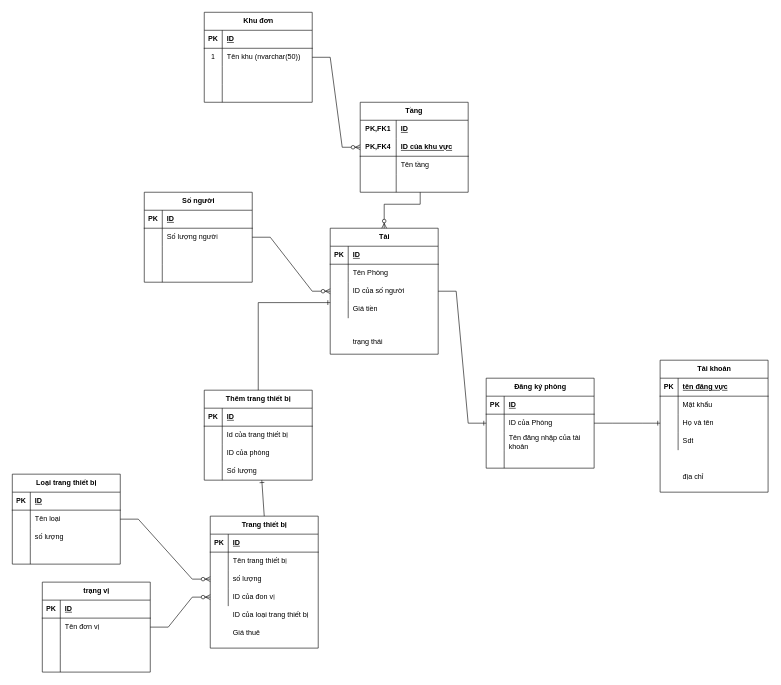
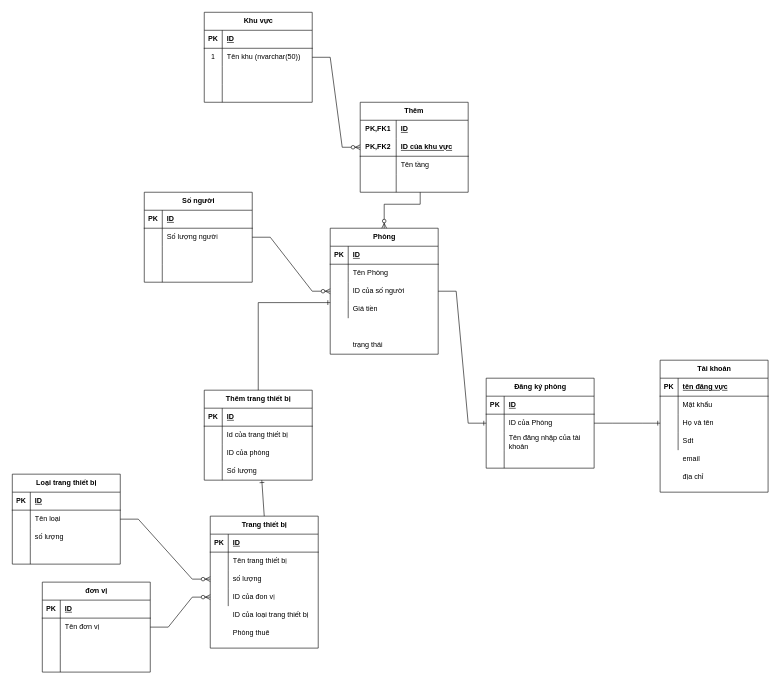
node "Khu đơn": label "Khu đơn" -> "Khu vực"
node "Tầng": label "Tầng" -> "Thêm"
node "PK,FK4": label "PK,FK4" -> "PK,FK2"
node "Tài": label "Tài" -> "Phòng"
node "trạng thái": size 72x12 -> 90x18
node "email": added
node "trạng vị": label "trạng vị" -> "đơn vị"
node "Giá thuê": label "Giá thuê" -> "Phòng thuê"
